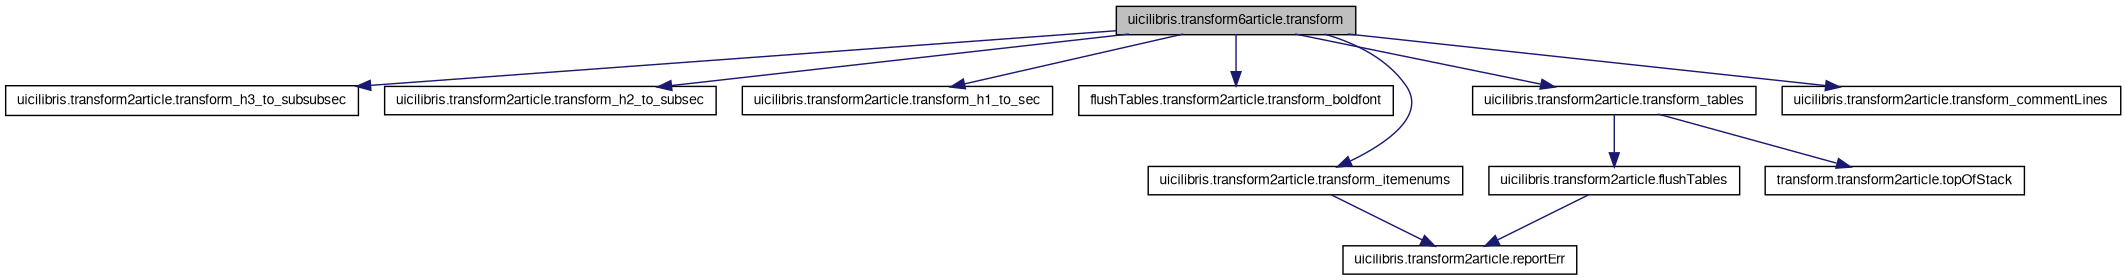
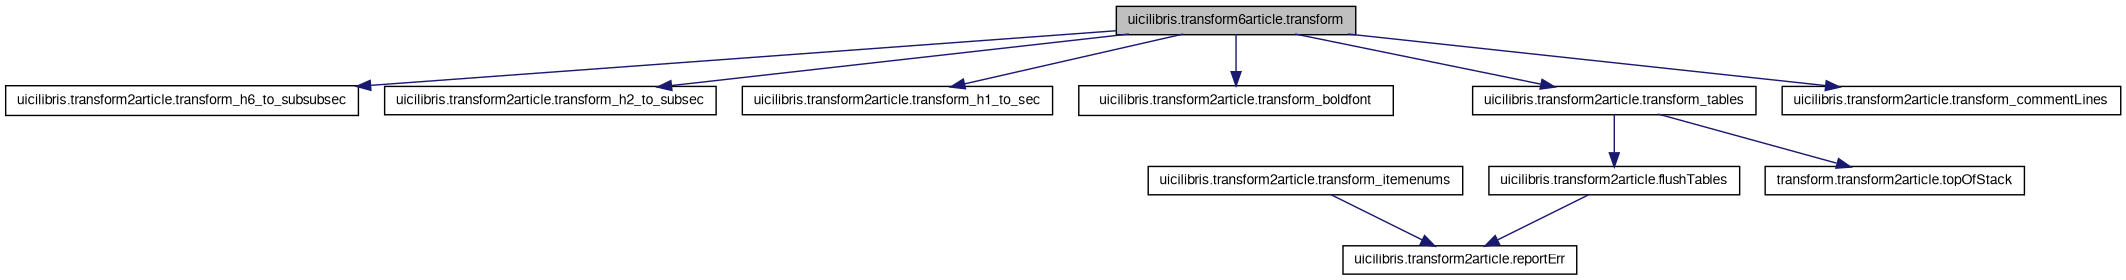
edge "uicilibris.transform6article.transform" -> "uicilibris.transform2article.transform_itemenums": removed
node "uicilibris.transform2article.transform_h3_to_subsubsec": label "uicilibris.transform2article.transform_h3_to_subsubsec" -> "uicilibris.transform2article.transform_h6_to_subsubsec"
node "flushTables.transform2article.transform_boldfont": label "flushTables.transform2article.transform_boldfont" -> "uicilibris.transform2article.transform_boldfont"
